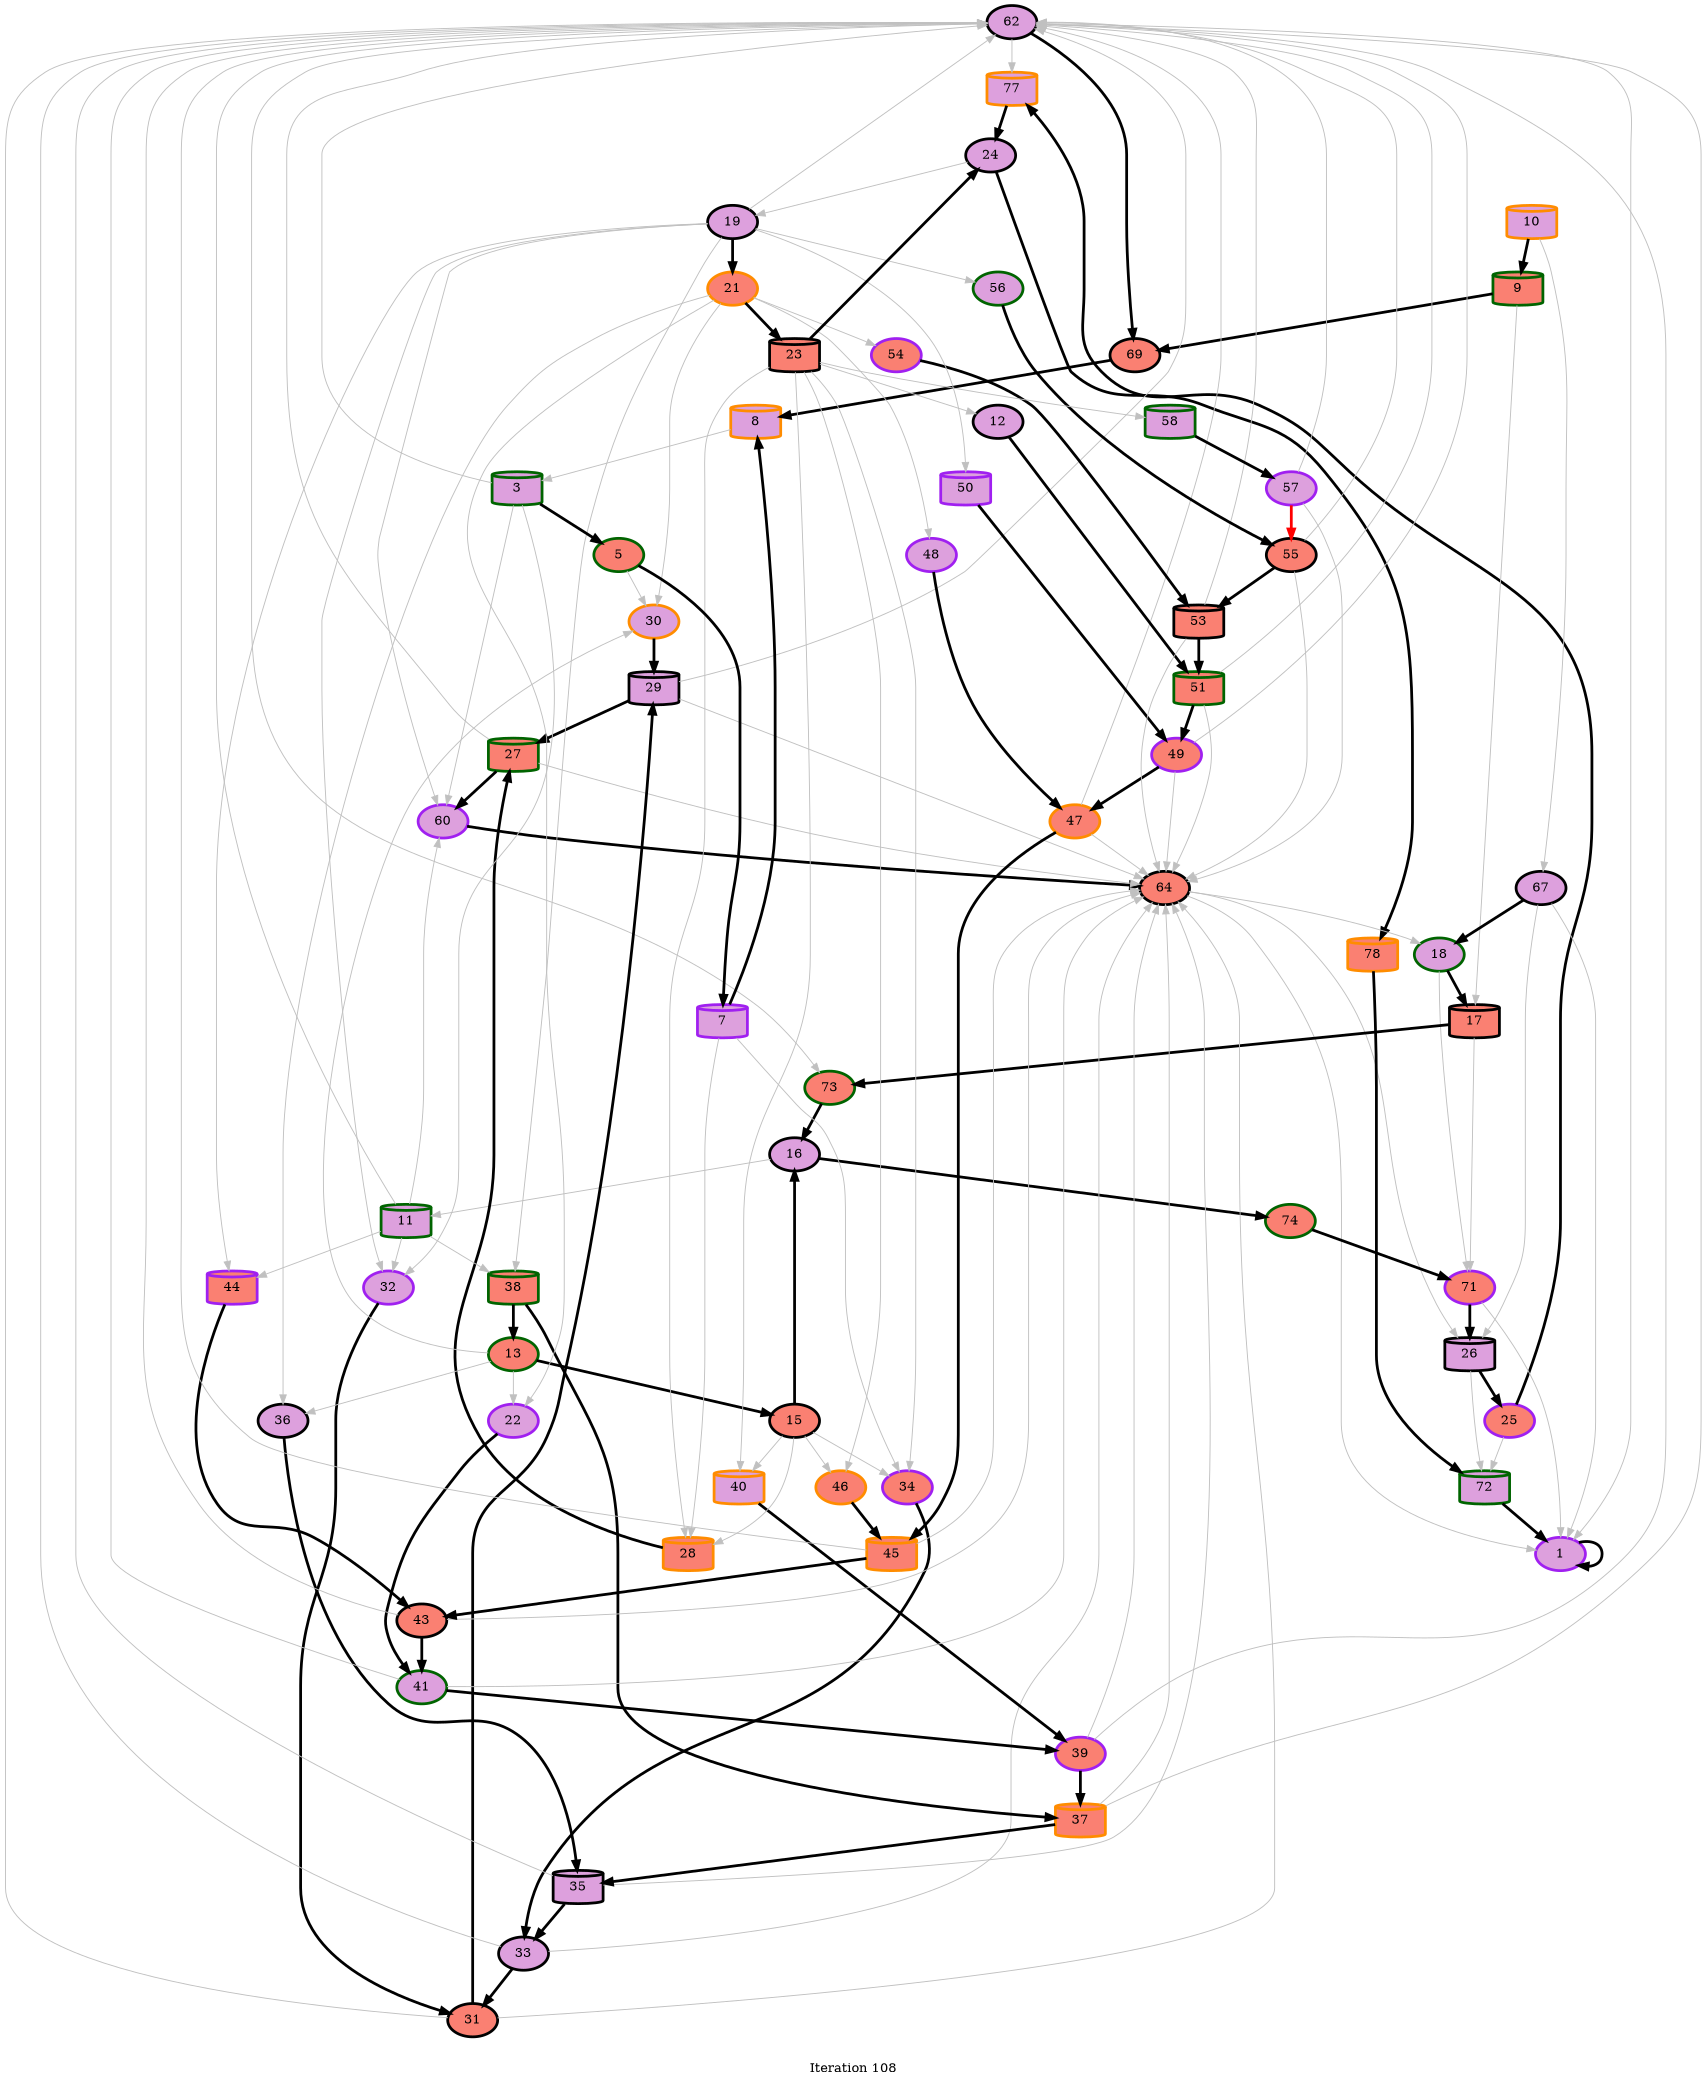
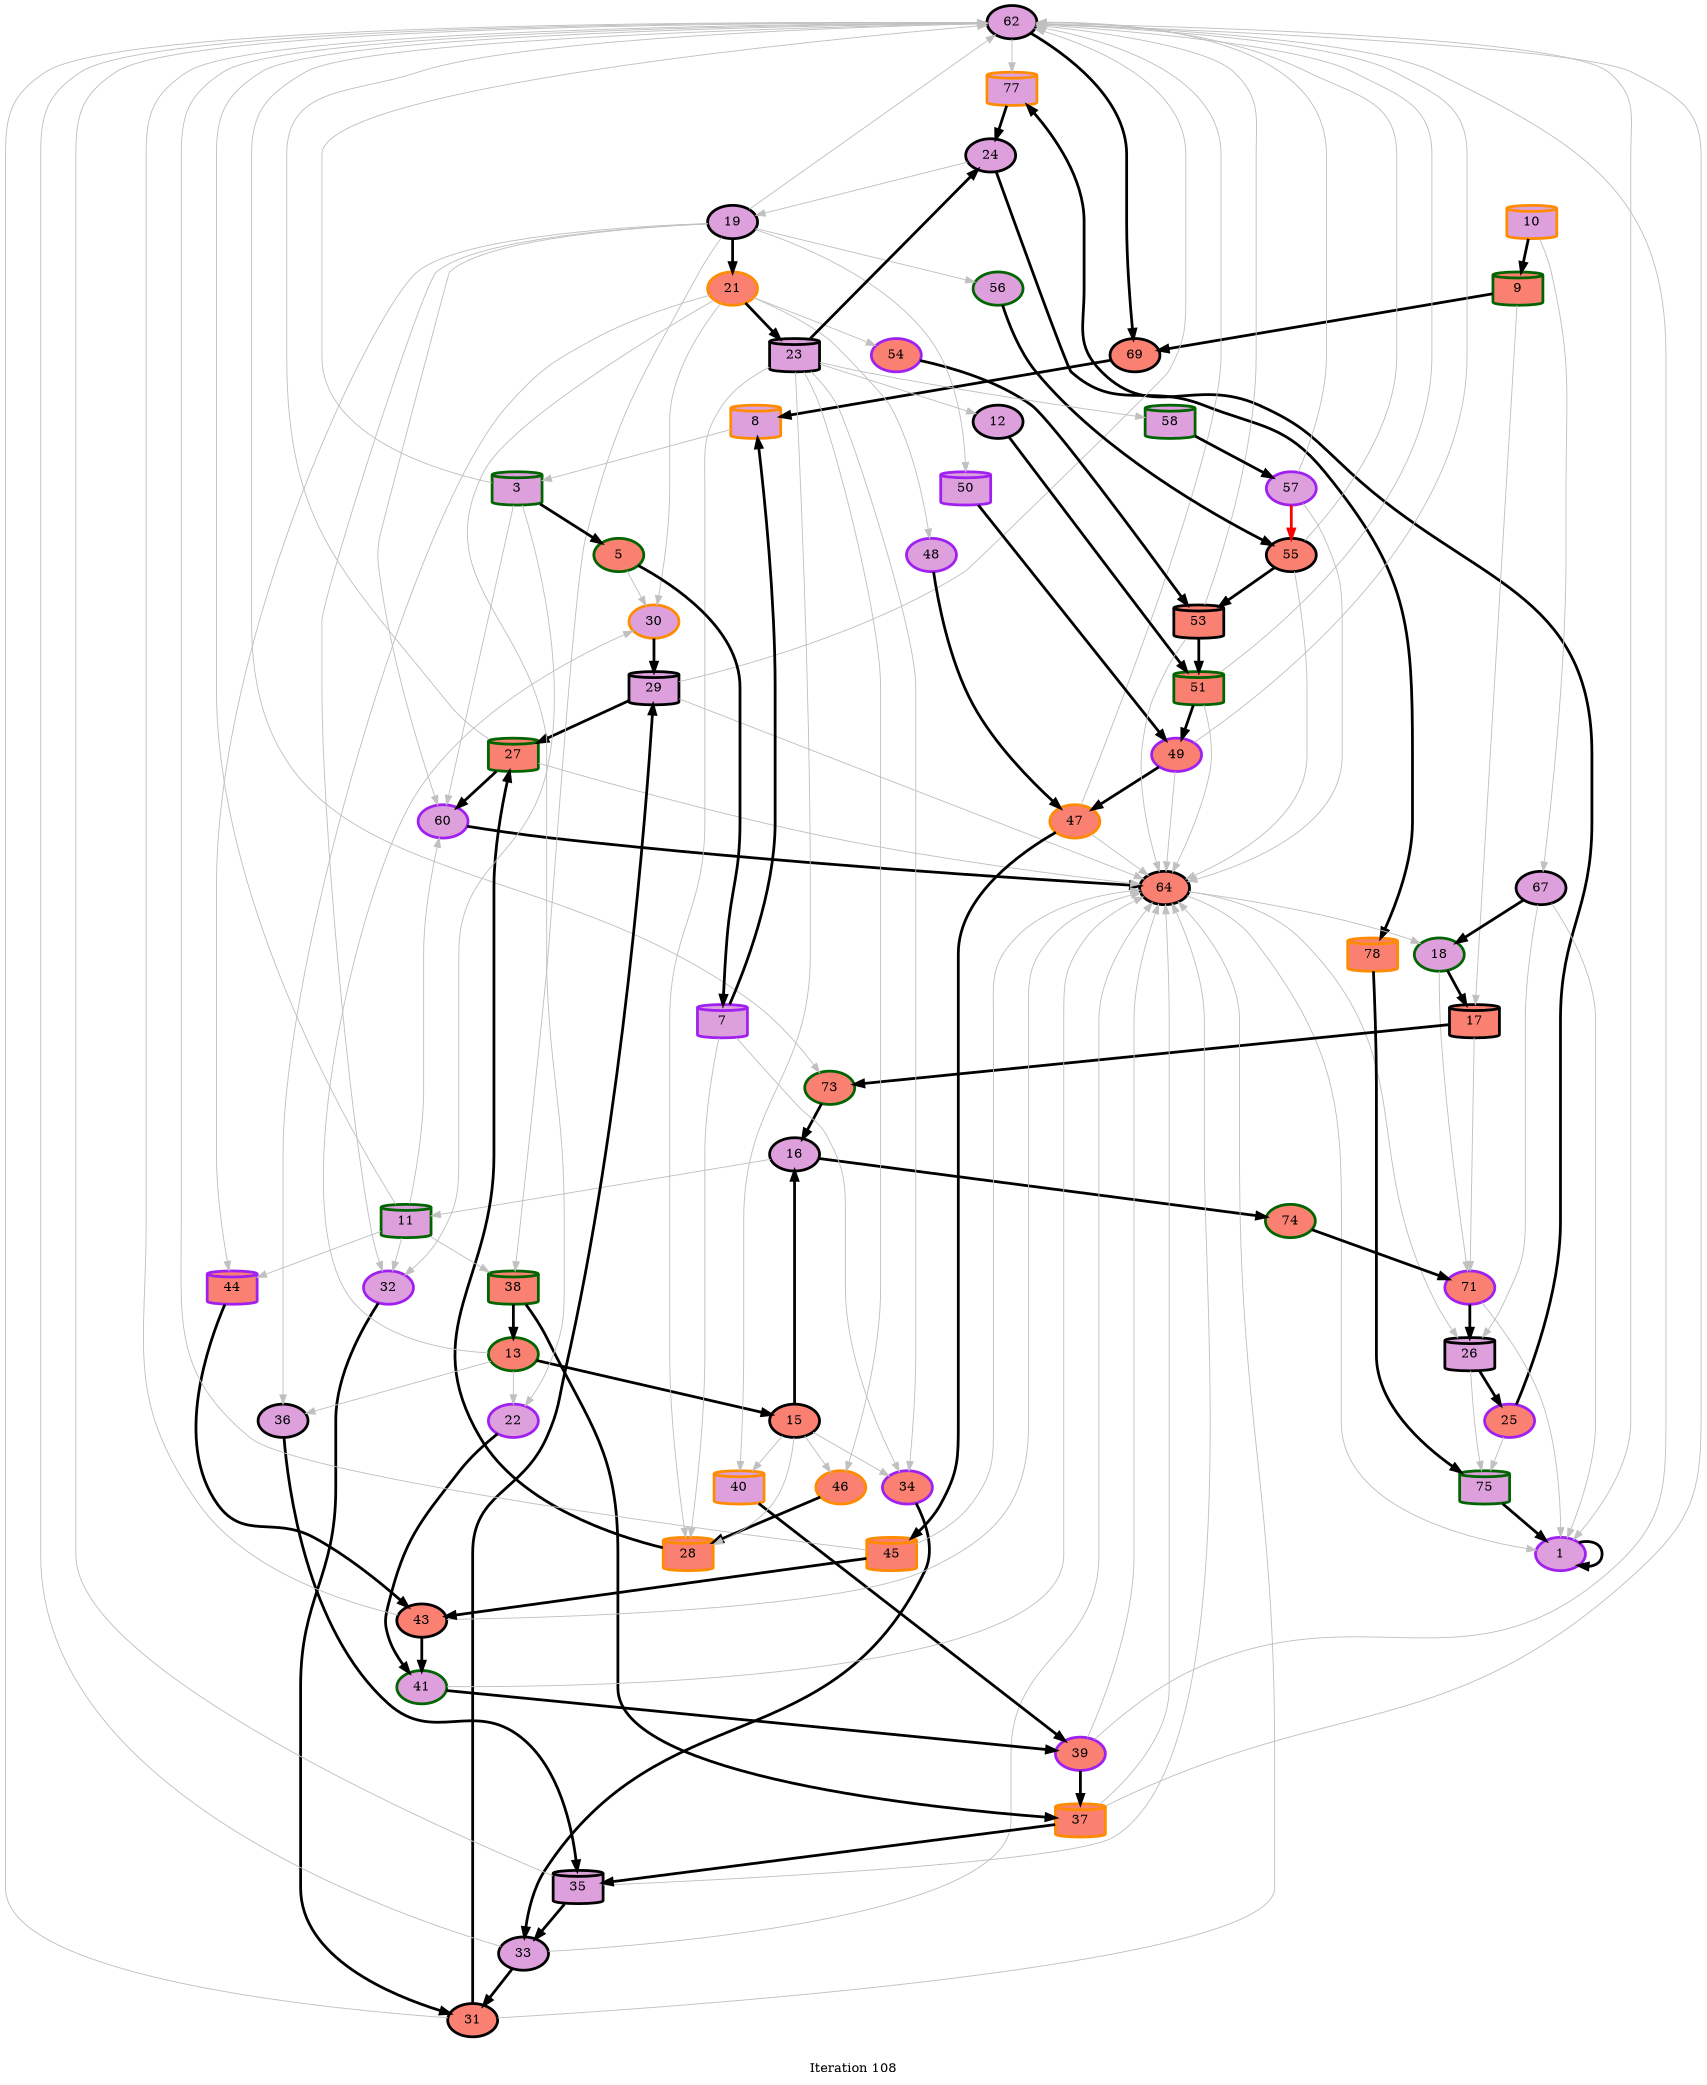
node "23": fillcolor salmon -> plum
edge "41" -> "62": removed
node "72": label "72" -> "75"
edge "46" -> "45": now "46" -> "28"
